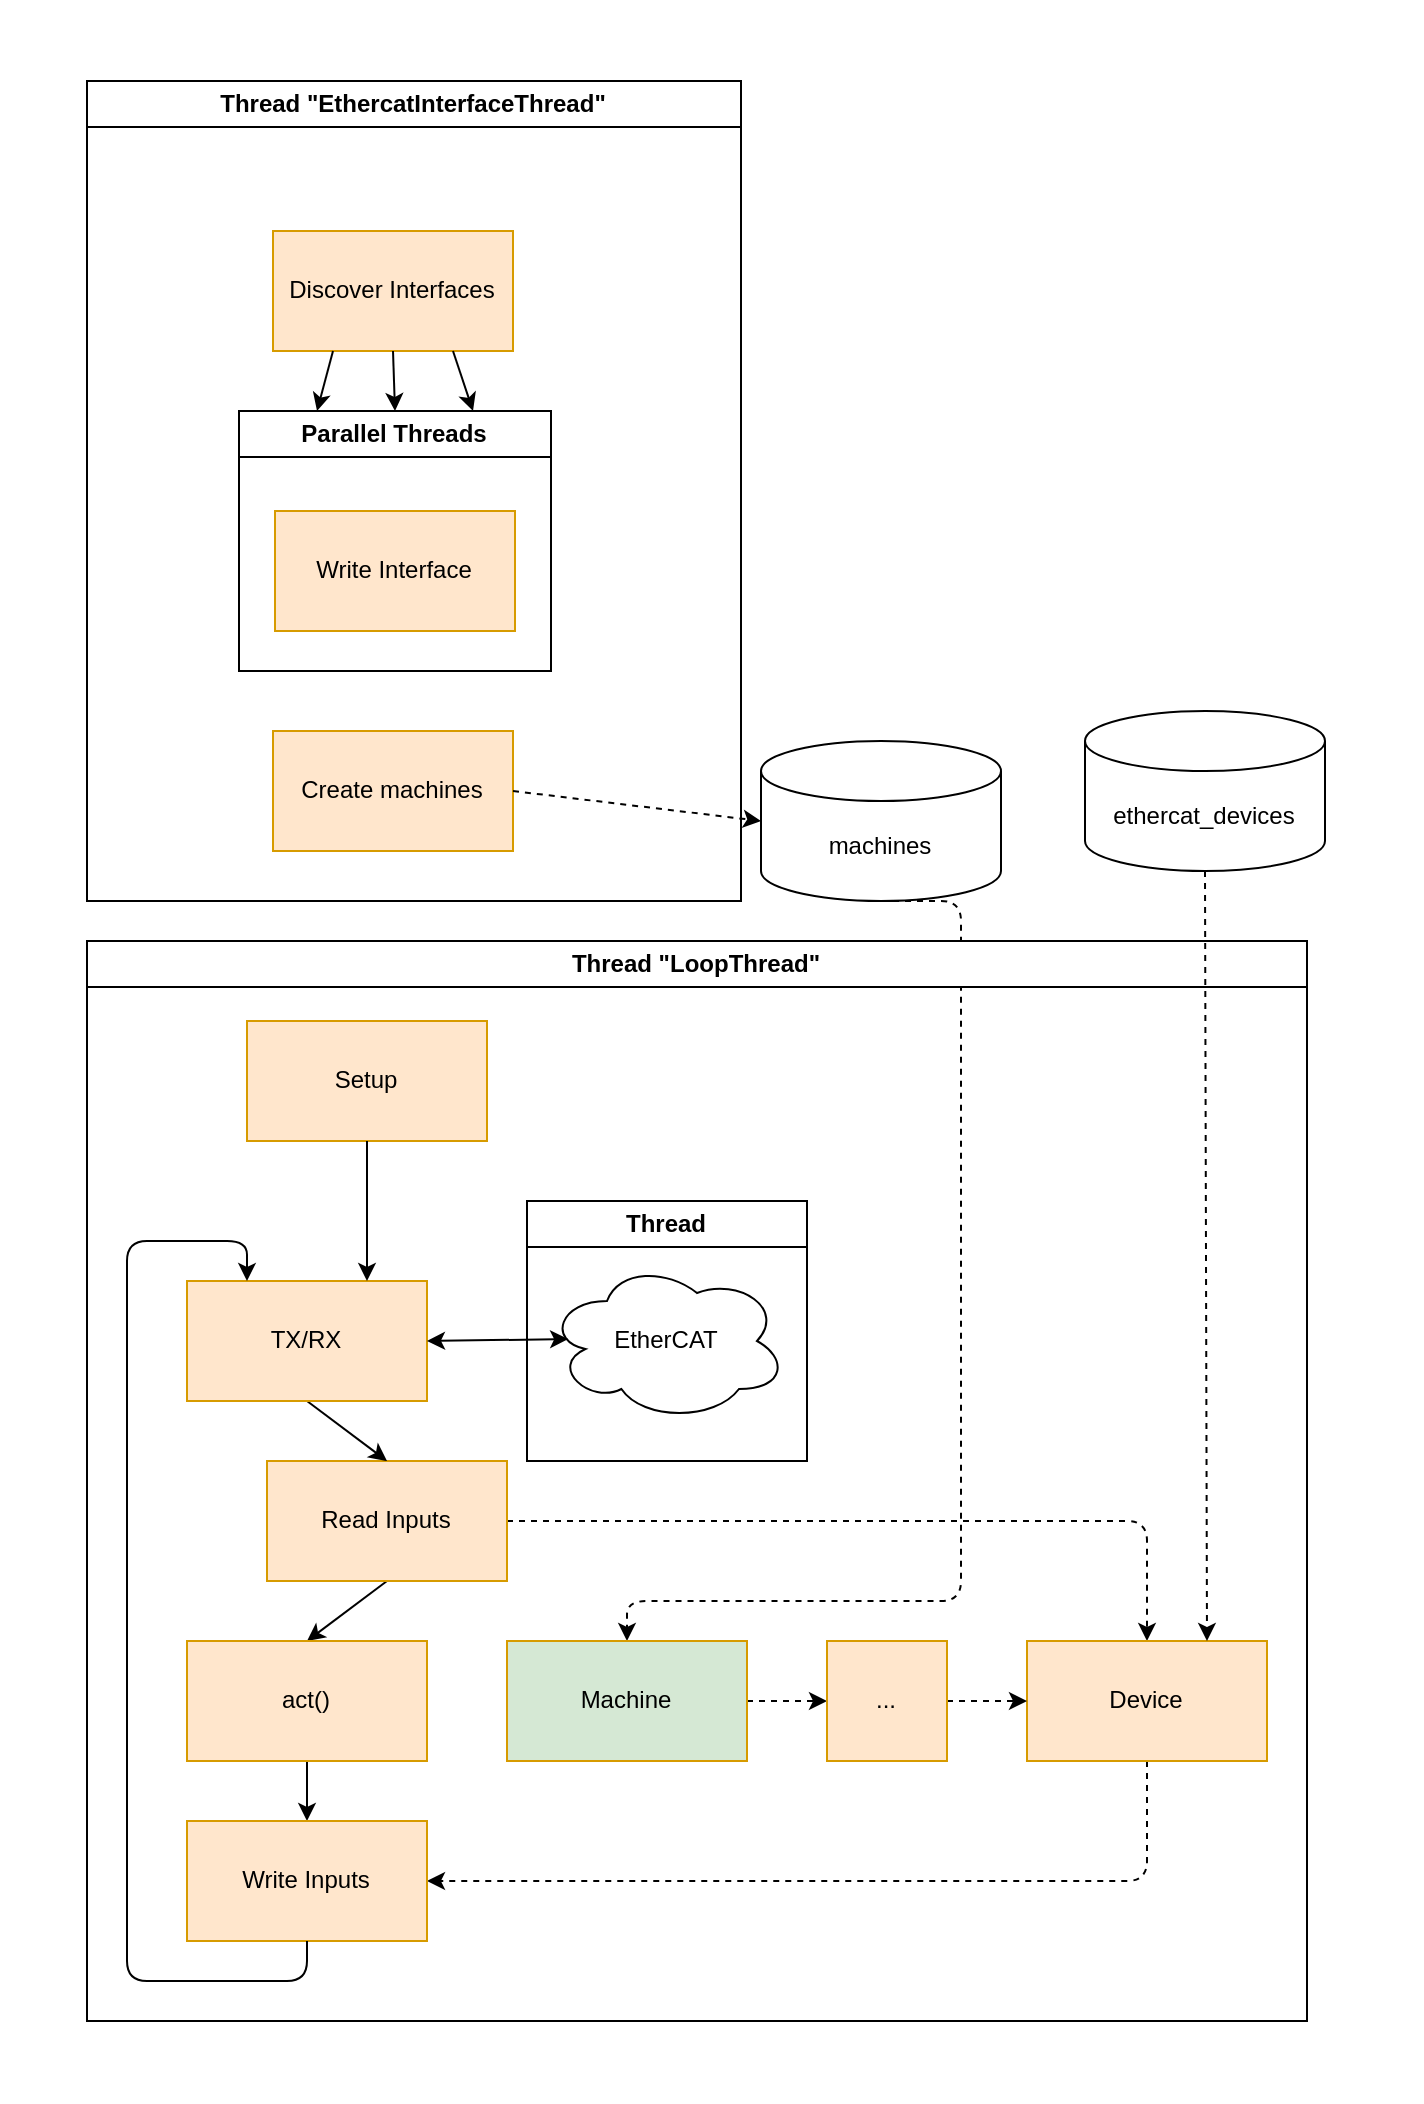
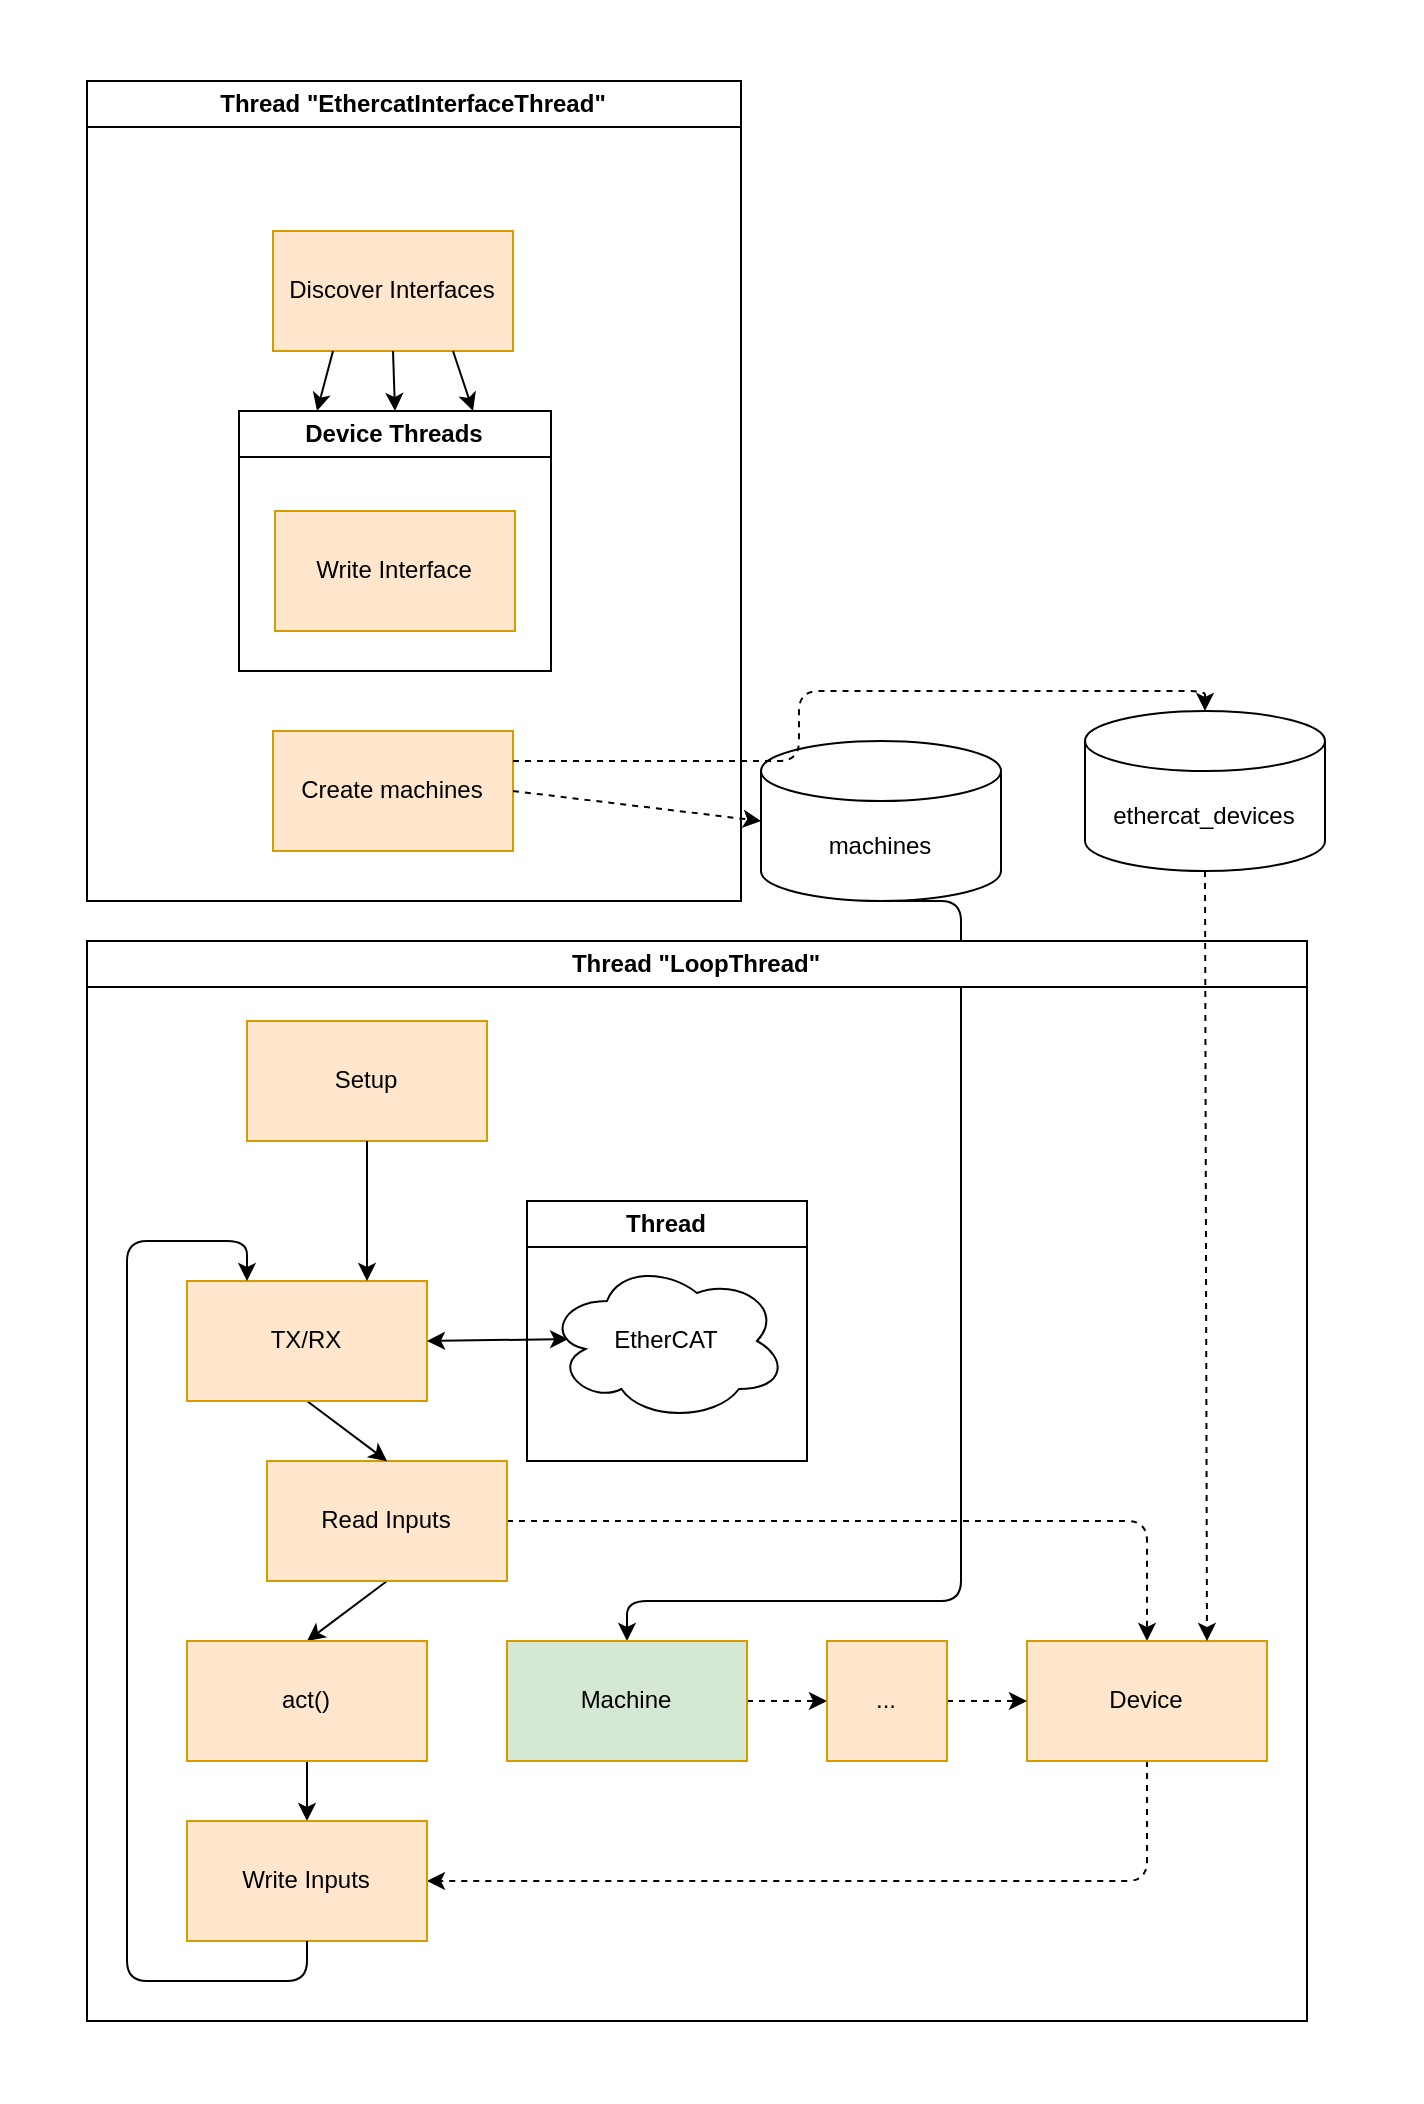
node "Parallel Threads": label "Parallel Threads" -> "Device Threads"
edge "Create machines" -> "ethercat_devices": added
edge "machines" -> "Machine": style dashed -> solid
